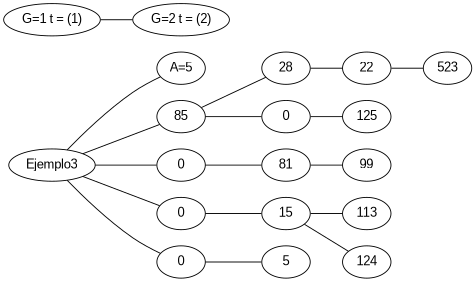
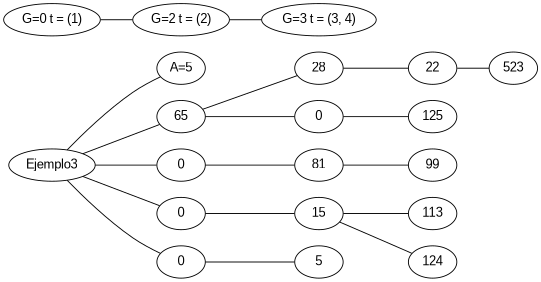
node "G=1 t = (1)": label "G=1 t = (1)" -> "G=0 t = (1)"
node "G=3 t = (3, 4)": added
node "85": label "85" -> "65"
